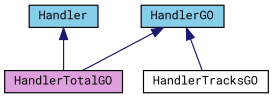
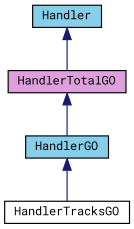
edge "HandlerTotalGO" -> "HandlerGO": reversed
